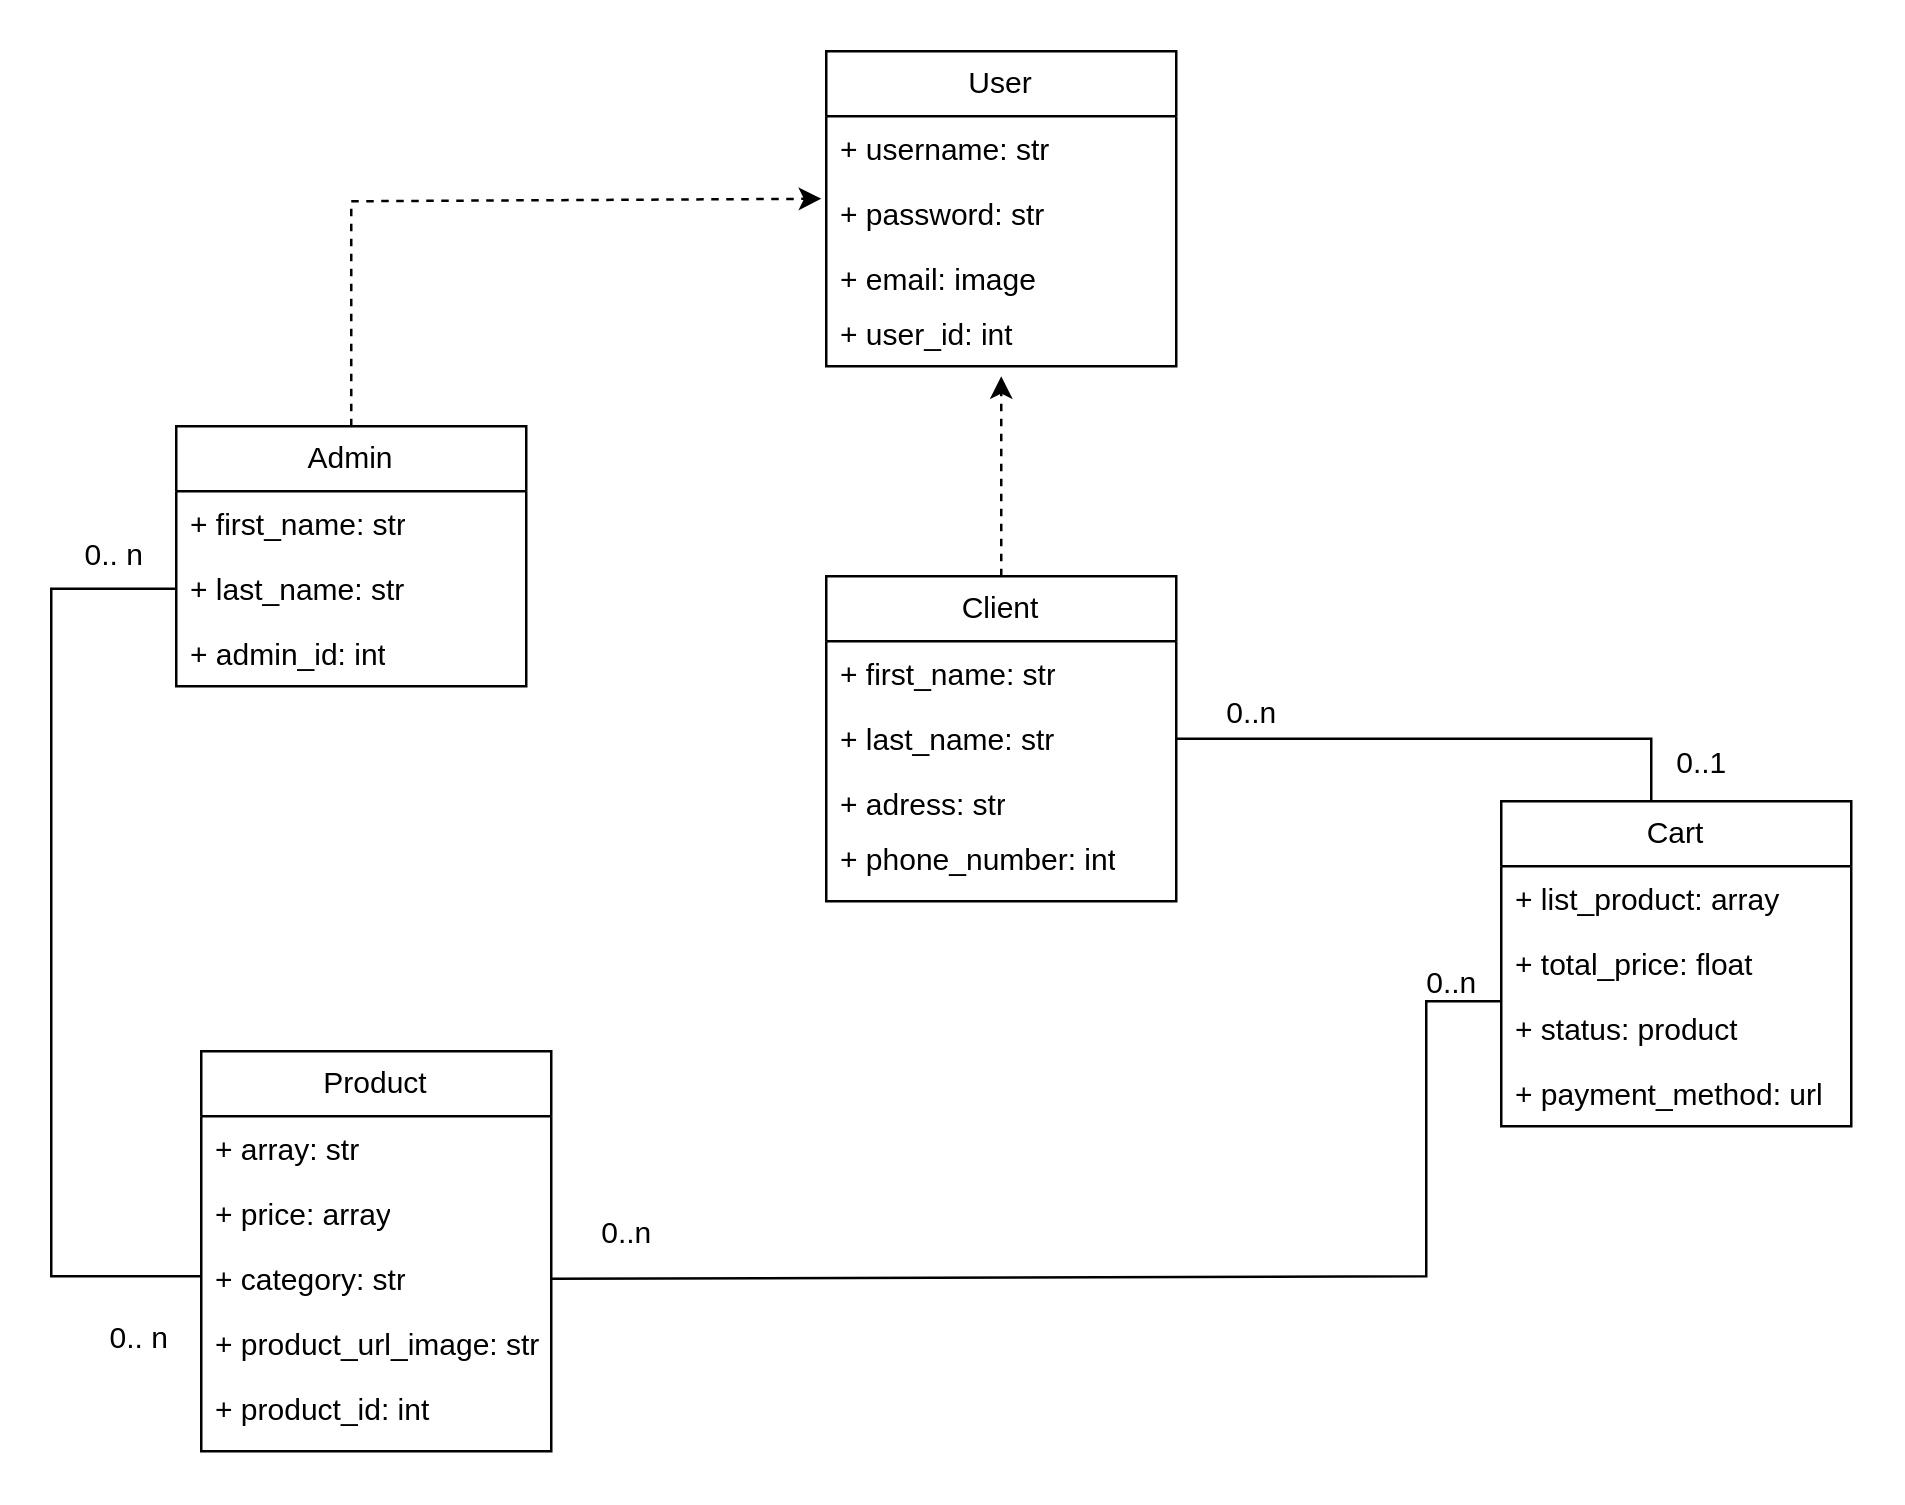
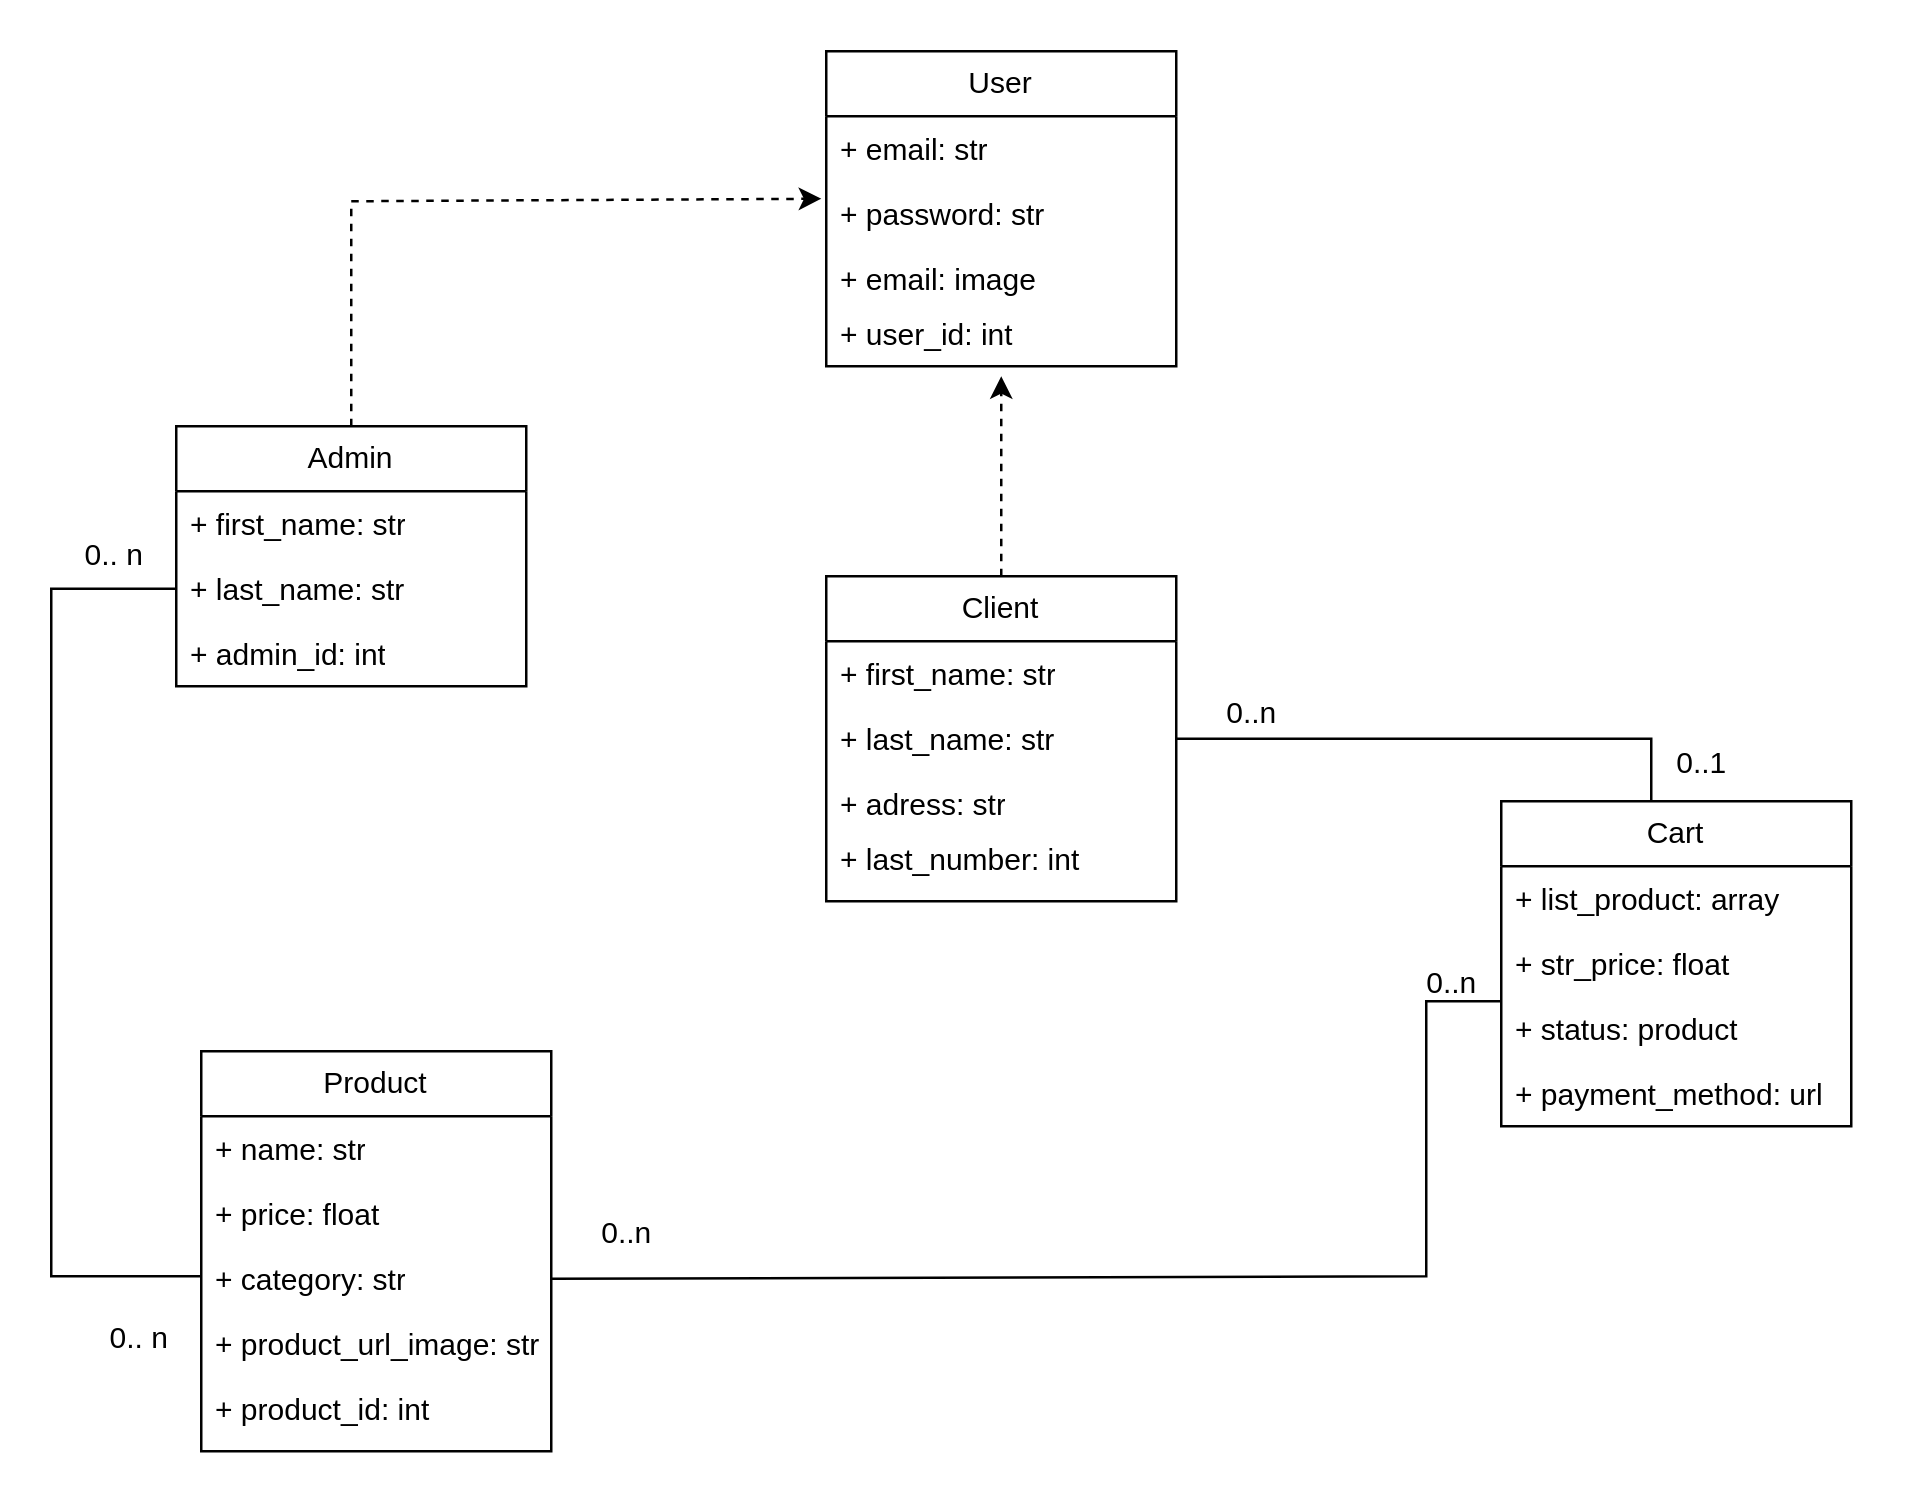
node "+ username: str": label "+ username: str" -> "+ email: str"
node "+ phone_number: int": label "+ phone_number: int" -> "+ last_number: int"
node "+ total_price: float": label "+ total_price: float" -> "+ str_price: float"
node "+ array: str": label "+ array: str" -> "+ name: str"
node "+ price: array": label "+ price: array" -> "+ price: float"
